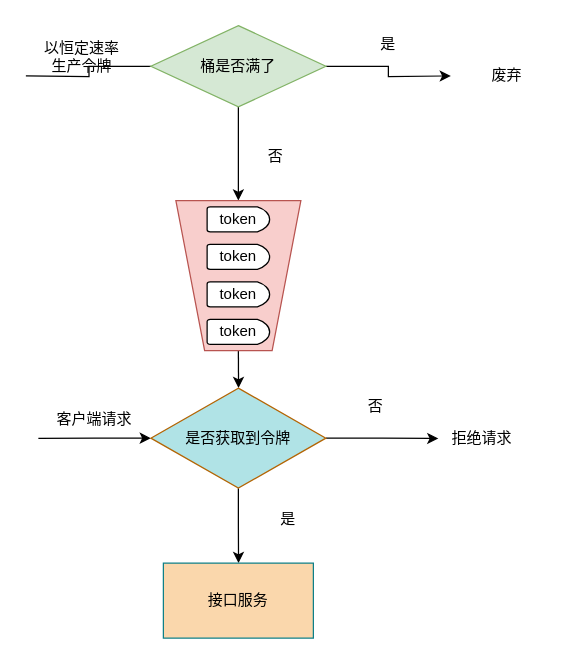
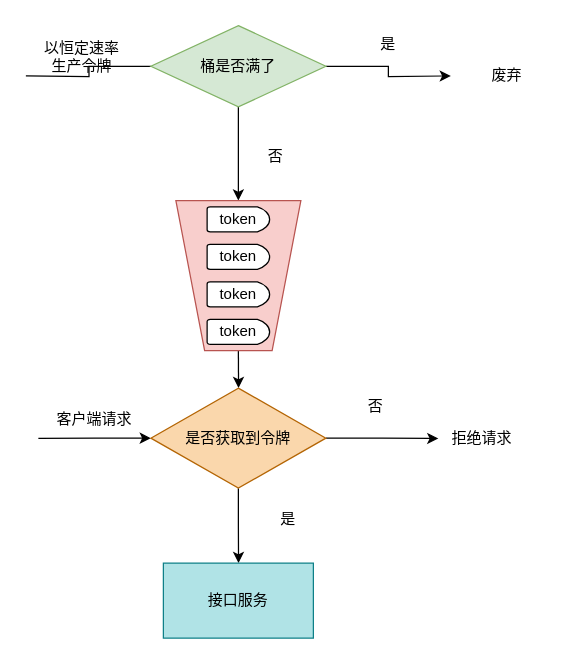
node "是否获取到令牌": fillcolor #b0e3e6 -> #fad7ac
node "接口服务": fillcolor #fad7ac -> #b0e3e6
